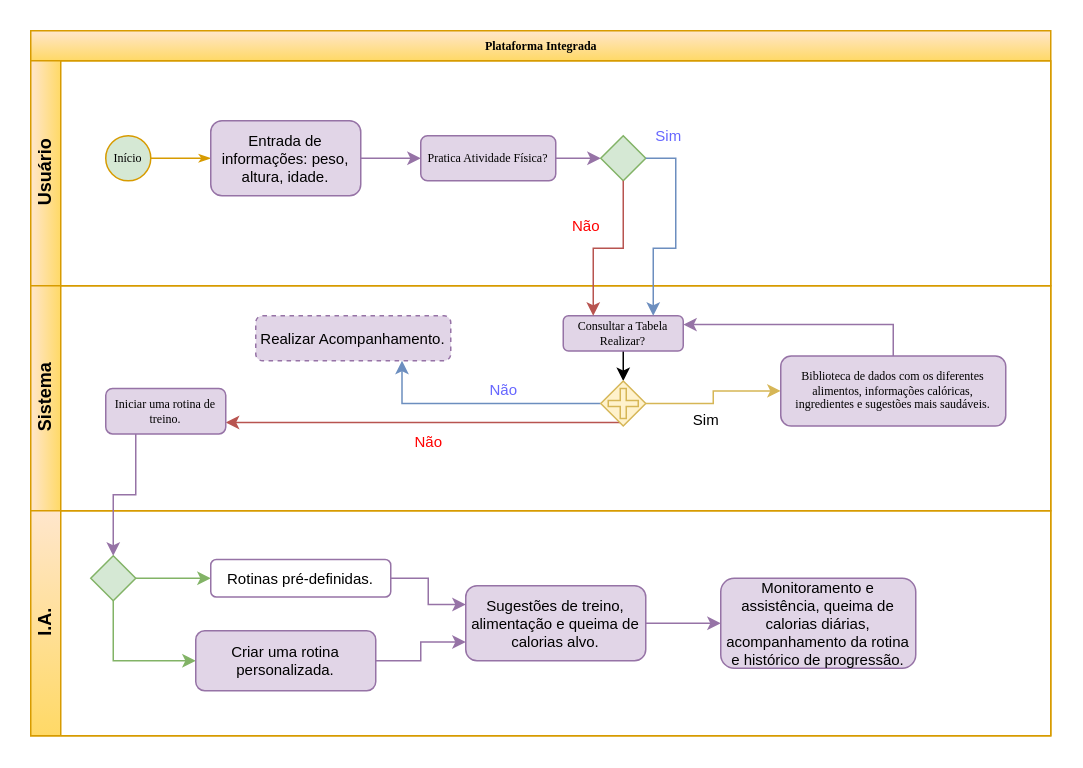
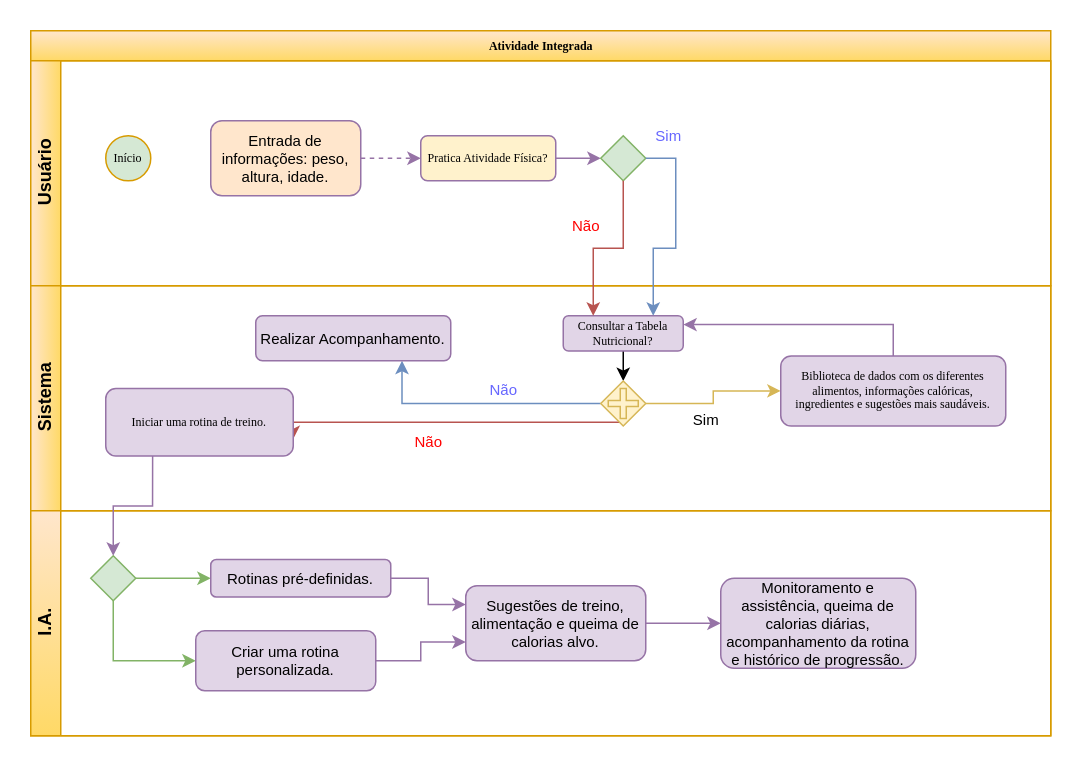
node "Plataforma Integrada": label "Plataforma Integrada" -> "Atividade Integrada"
edge "Início" -> "Entrada de informações: peso, altura, idade.": removed
node "Entrada de informações: peso, altura, idade.": fillcolor #e1d5e7 -> #ffe6cc
edge "Entrada de informações: peso, altura, idade." -> "Pratica Atividade Física?": style solid -> dashed
node "Pratica Atividade Física?": fillcolor #e1d5e7 -> #fff2cc
node "Consultar a Tabela Realizar?": label "Consultar a Tabela Realizar?" -> "Consultar a Tabela Nutricional?"
node "Realizar Acompanhamento.": style dashed -> solid
node "Iniciar uma rotina de treino.": size 120x45 -> 188x68
node "Rotinas pré-definidas.": fillcolor #ffffff -> #e1d5e7
